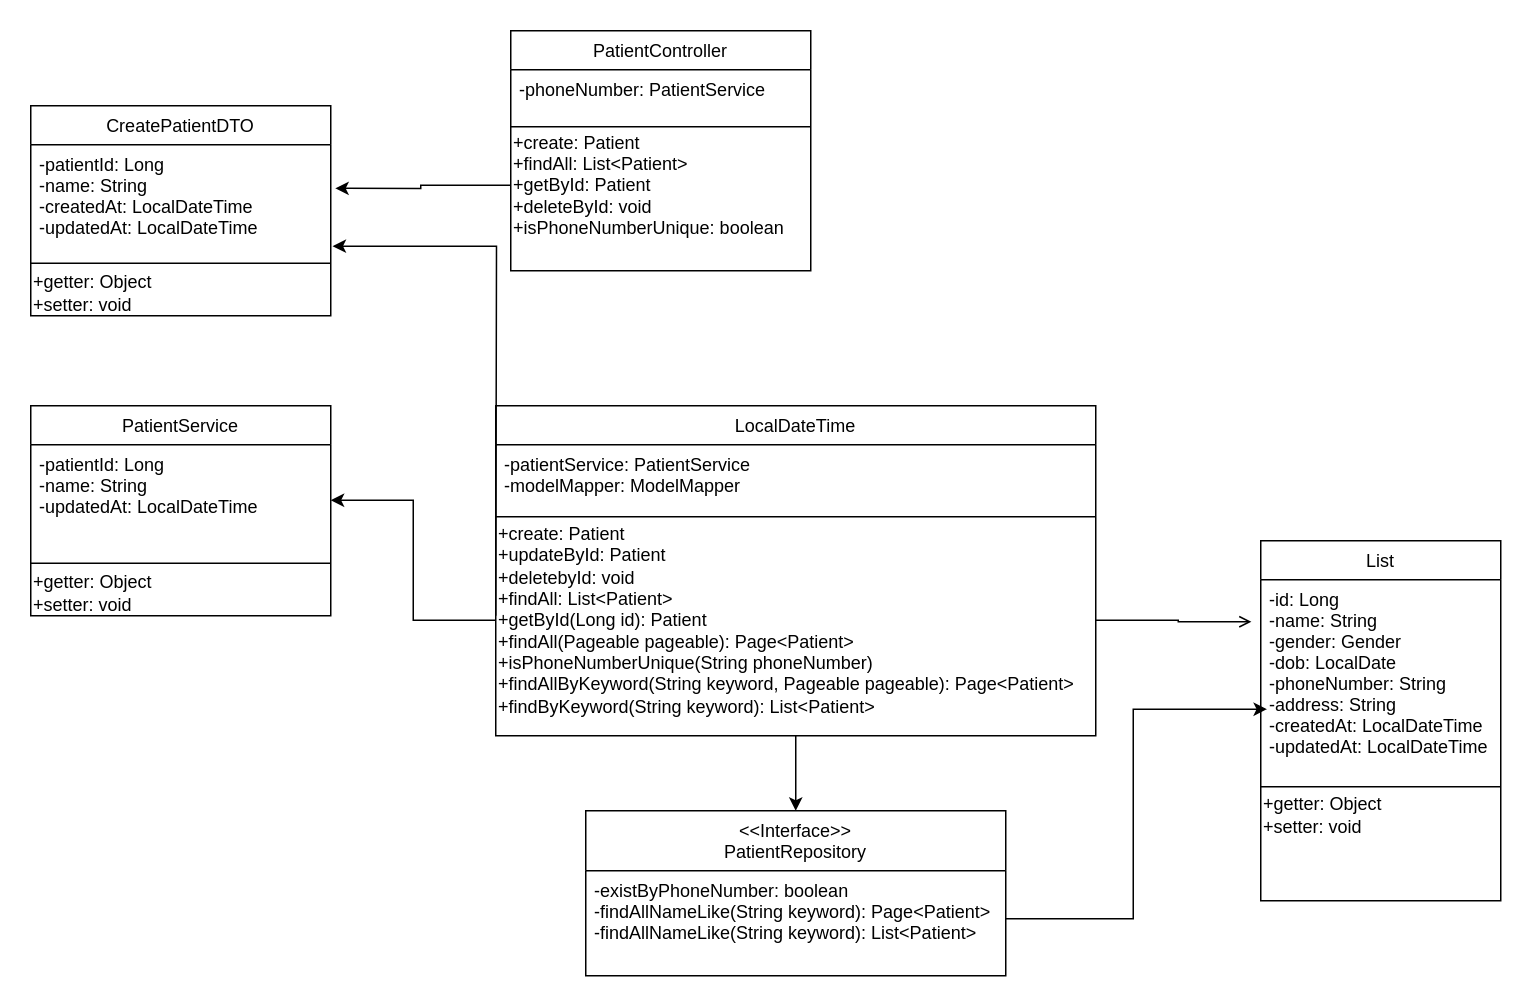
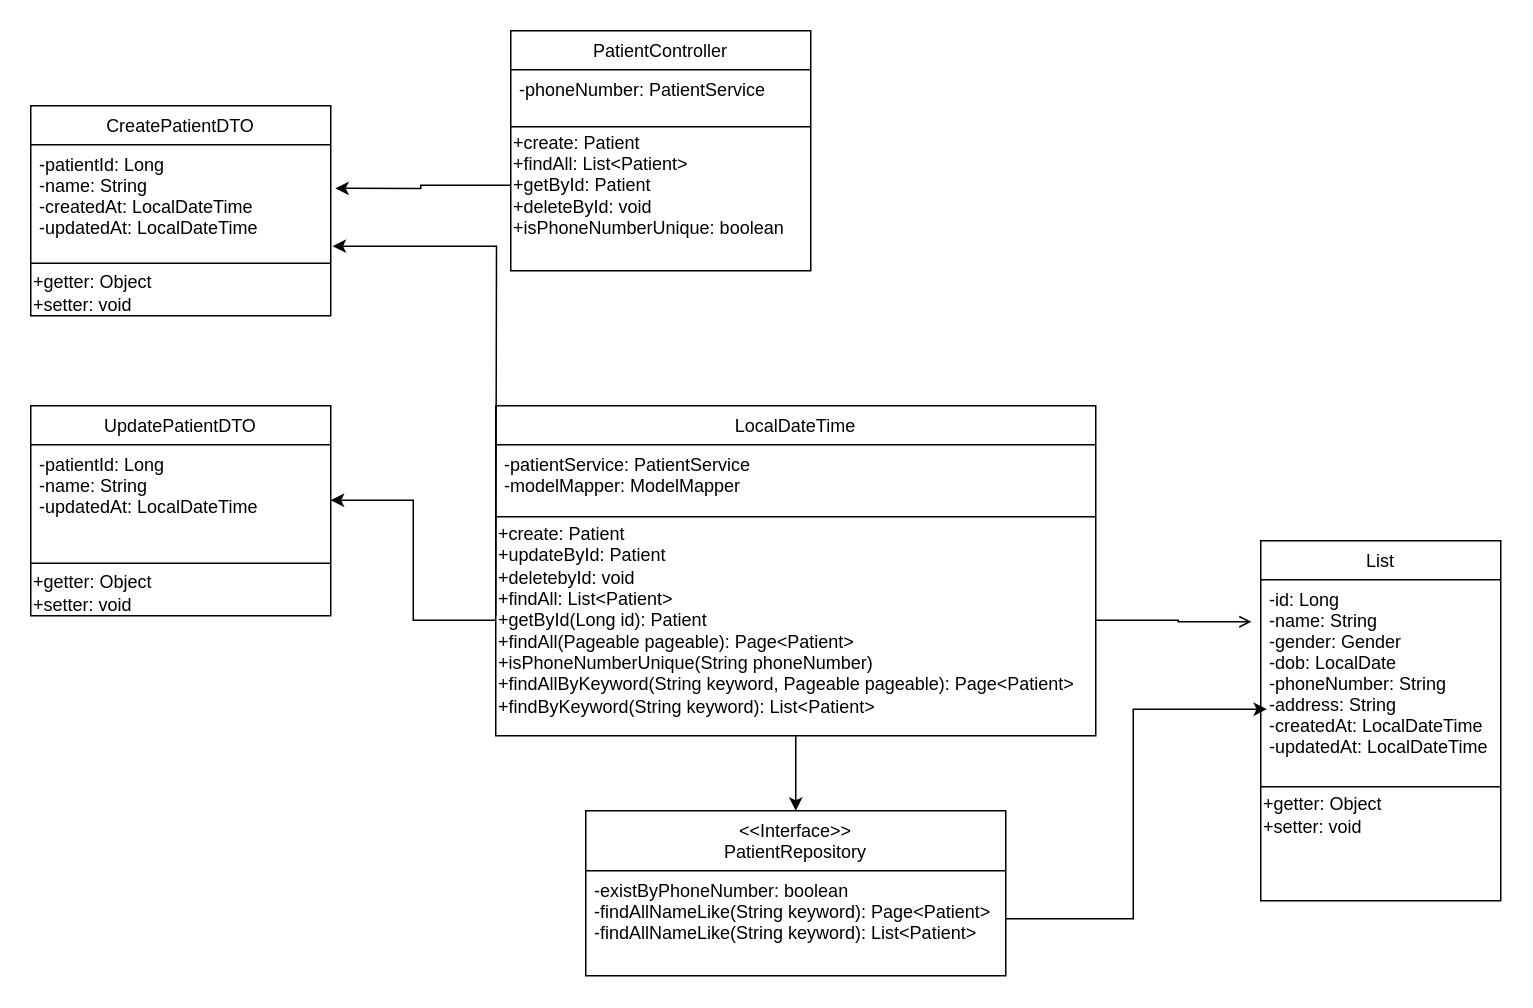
node "PatientService": label "PatientService" -> "UpdatePatientDTO"
